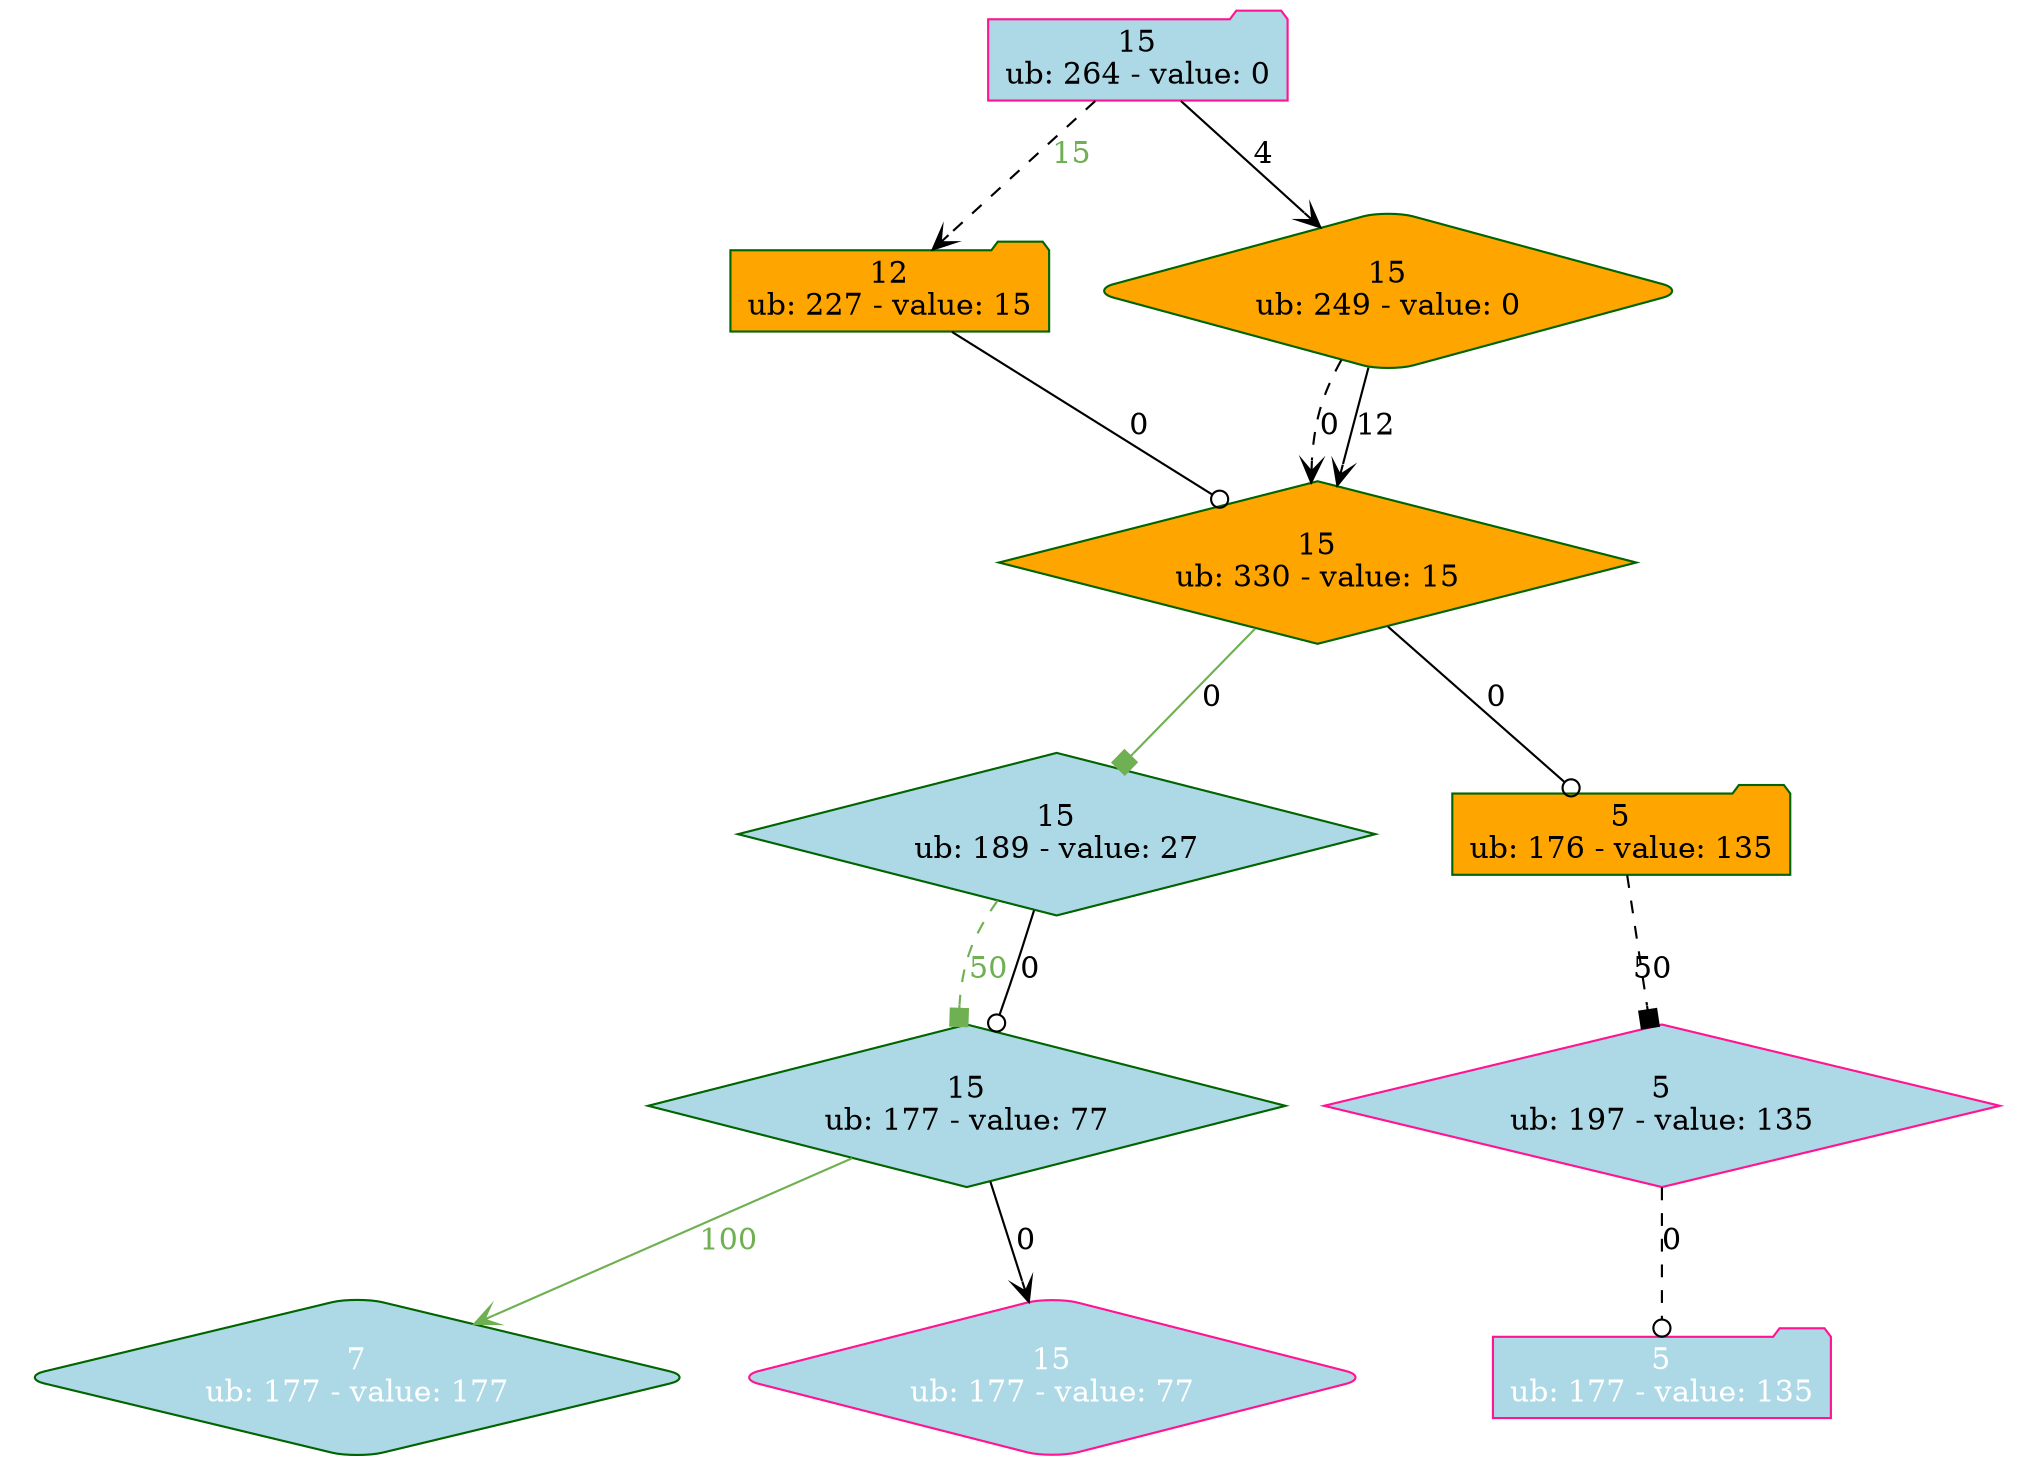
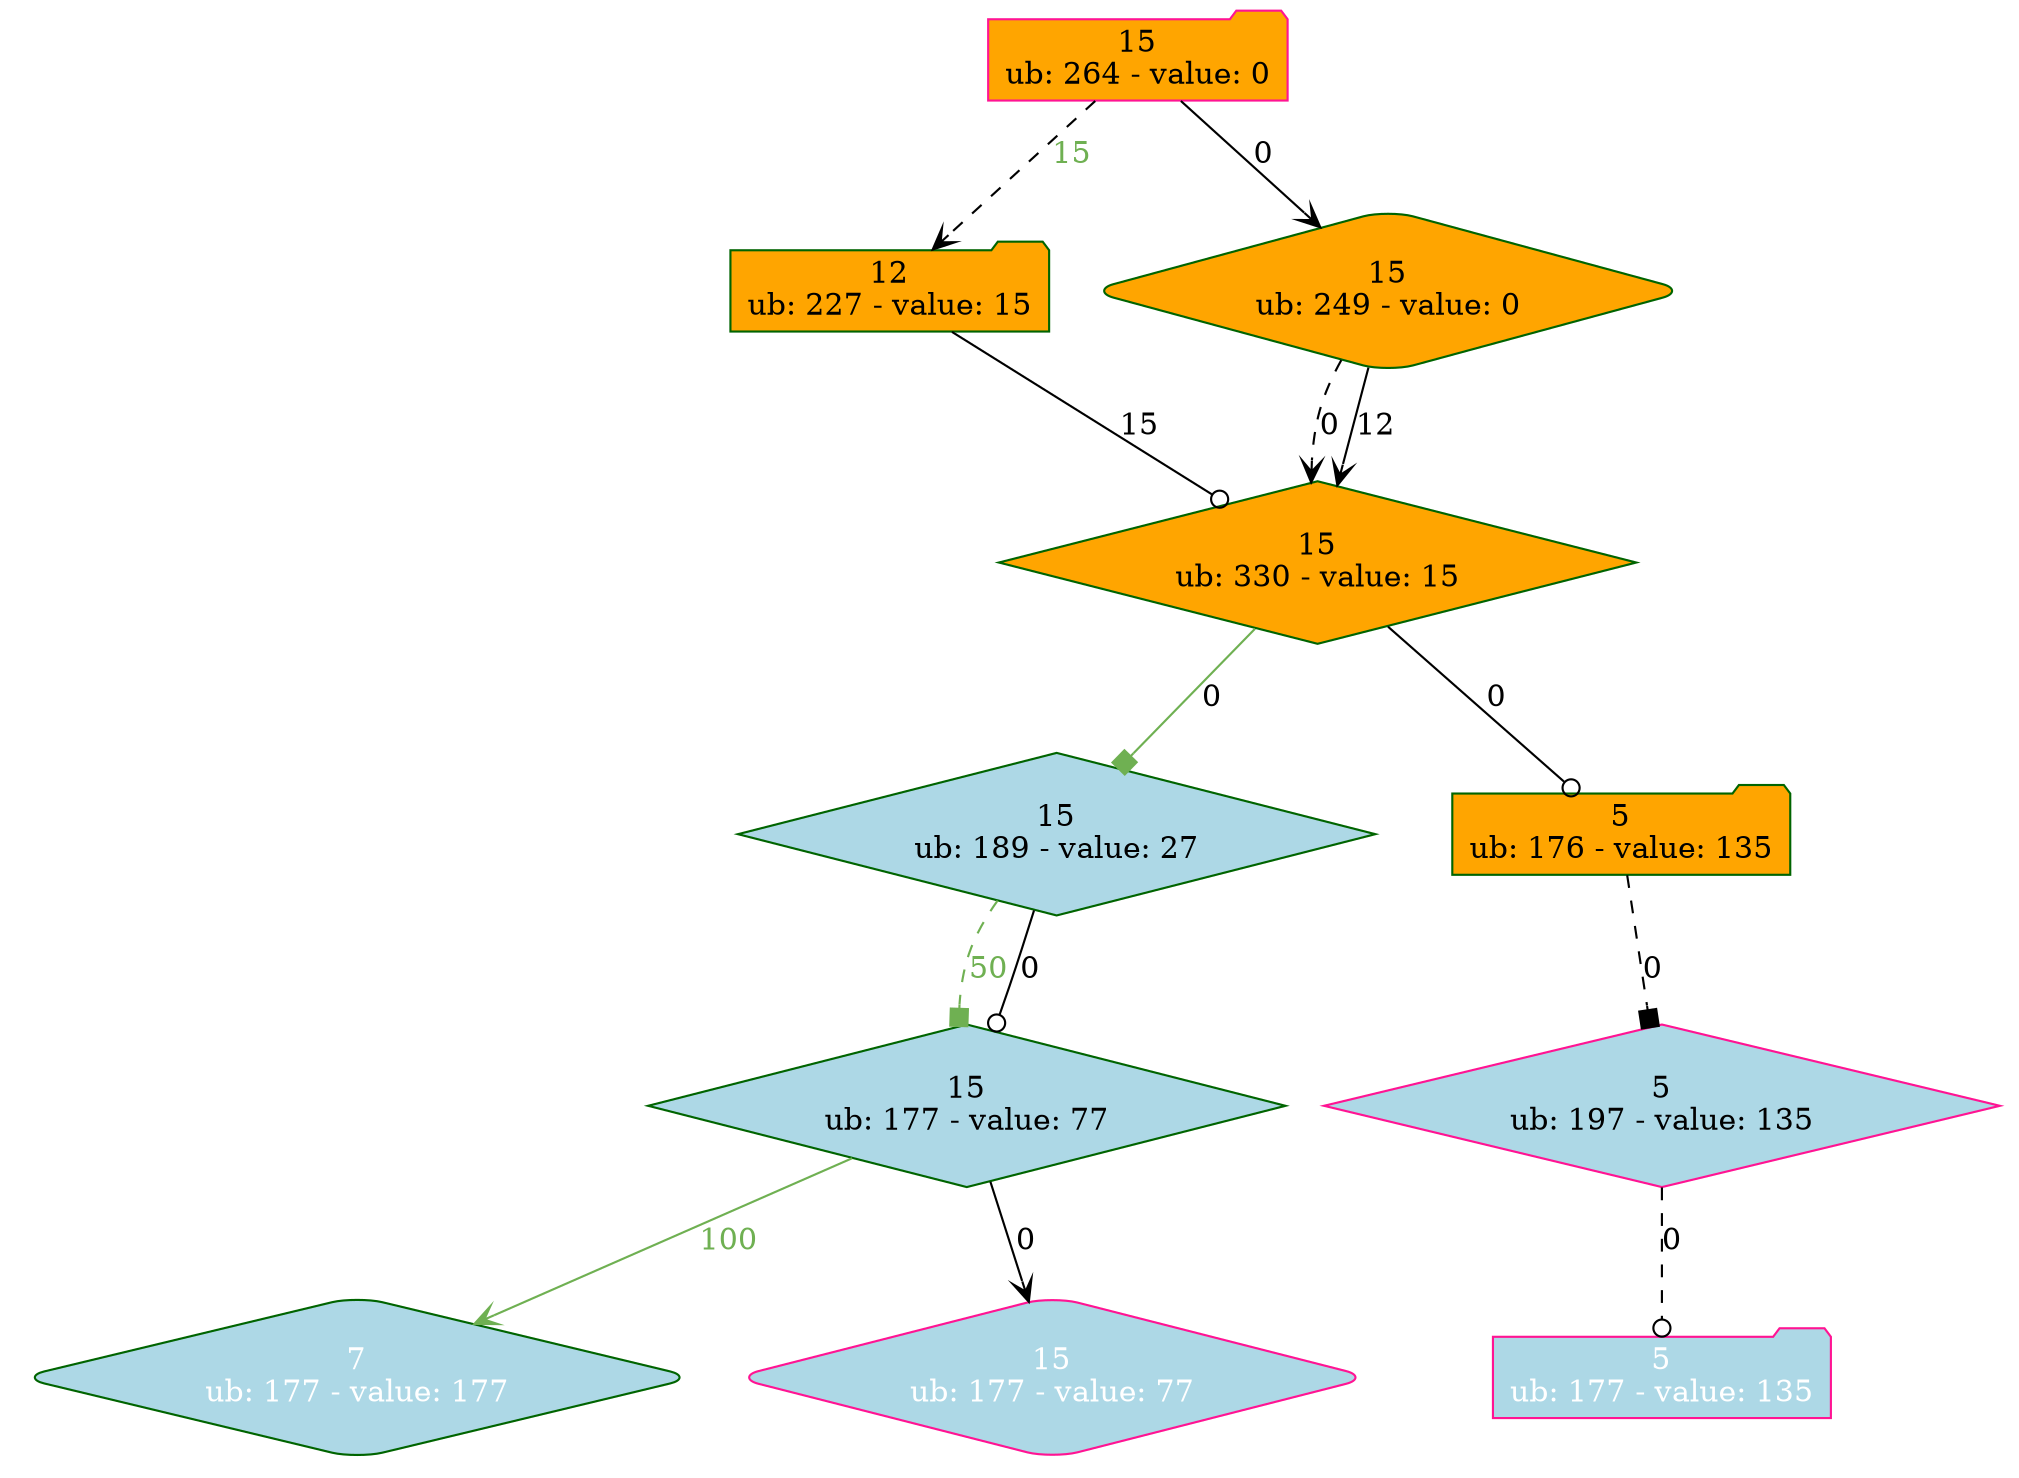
node "15 ub: 264 - value: 0": fillcolor lightblue -> orange
edge "15 ub: 264 - value: 0" -> "15 ub: 249 - value: 0": label "4" -> "0"
edge "12 ub: 227 - value: 15" -> "15 ub: 330 - value: 15": label "0" -> "15"
edge "5 ub: 176 - value: 135" -> "5 ub: 197 - value: 135": label "50" -> "0"
